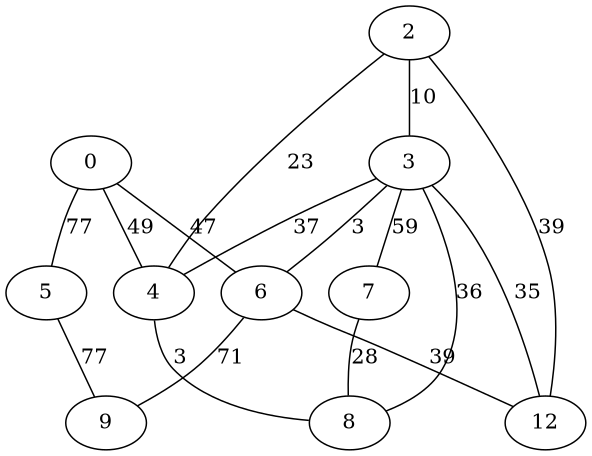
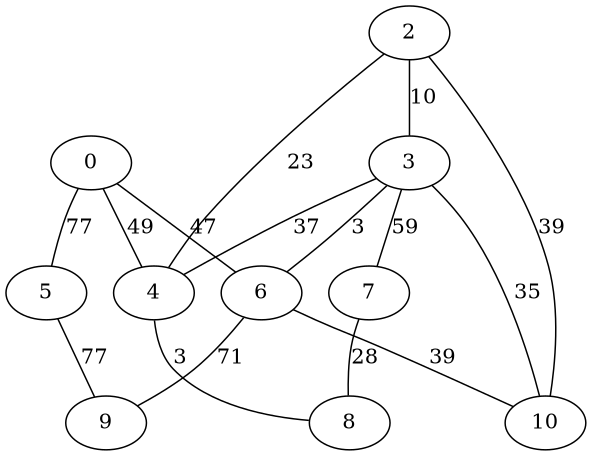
edge "3" -- "8": removed, label "36"
node "12": label "12" -> "10"
